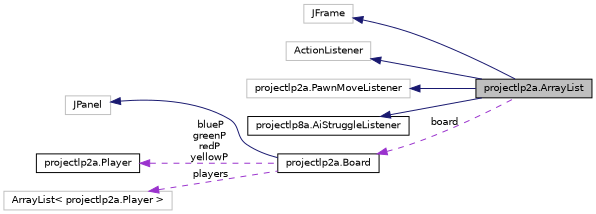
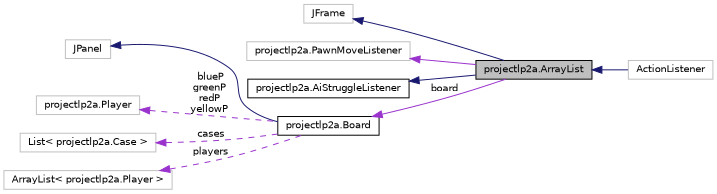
edge "projectlp2a.ArrayList" -> "ActionListener": reversed
edge "projectlp2a.ArrayList" -> "projectlp2a.PawnMoveListener": color midnightblue -> darkorchid3
node "projectlp8a.AiStruggleListener": label "projectlp8a.AiStruggleListener" -> "projectlp2a.AiStruggleListener"
edge "projectlp2a.ArrayList" -> "projectlp2a.Board": style dashed -> solid
node "List< projectlp2a.Case >": added
node "projectlp2a.Player": color black -> grey75
